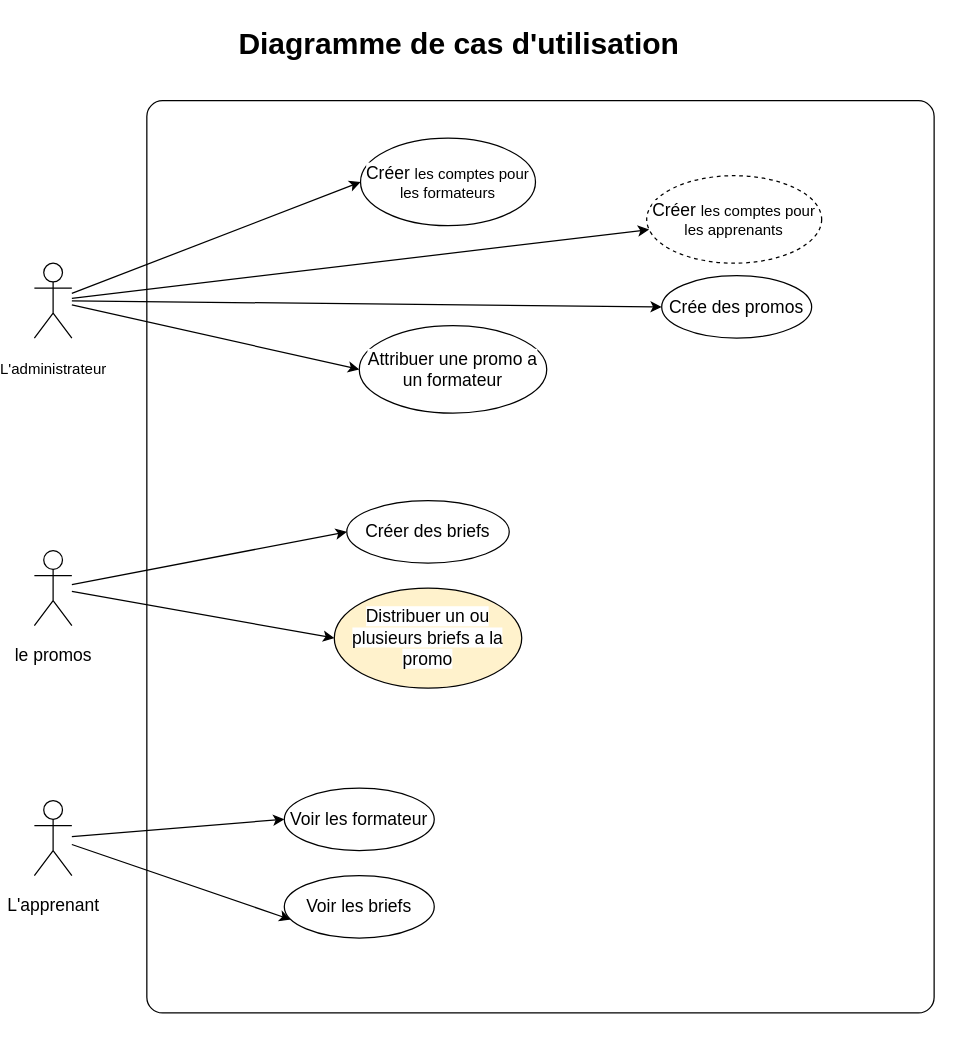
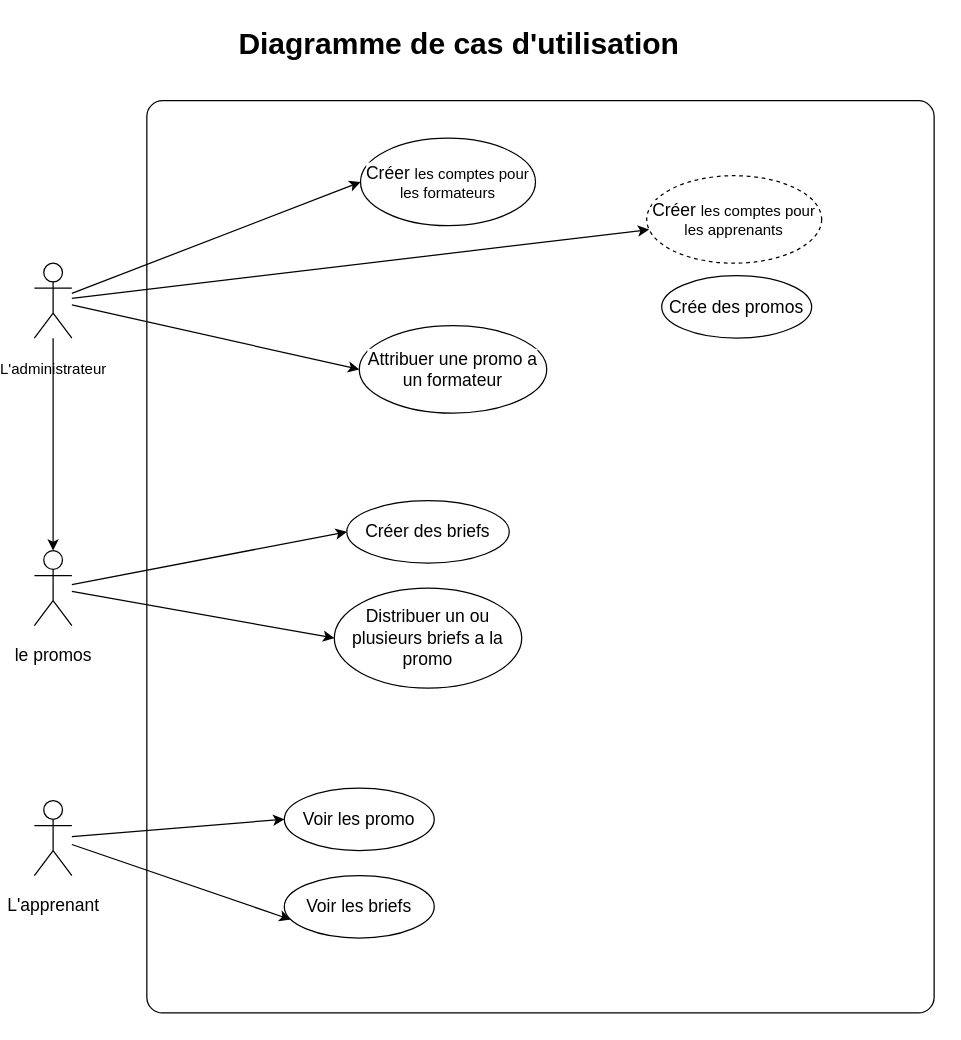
edge "L'administrateur" -> "Crée des promos": now "L'administrateur" -> "le promos"
node "Distribuer un ou plusieurs briefs a la promo": fillcolor #fff2cc -> #ffffff
node "Voir les formateur": label "Voir les formateur" -> "Voir les promo"
